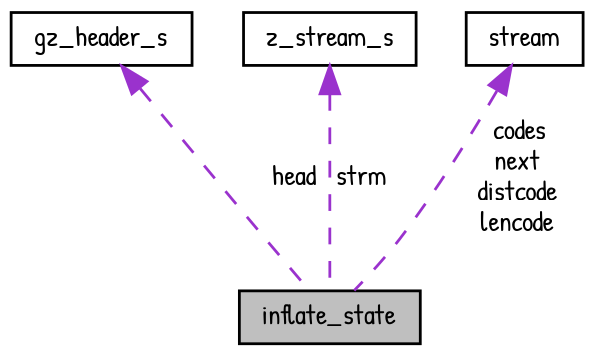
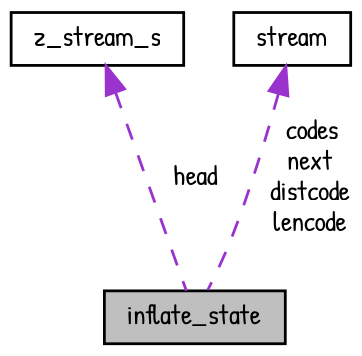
node "gz_header_s": removed
edge "inflate_state" -> "z_stream_s": label " strm" -> " head"
